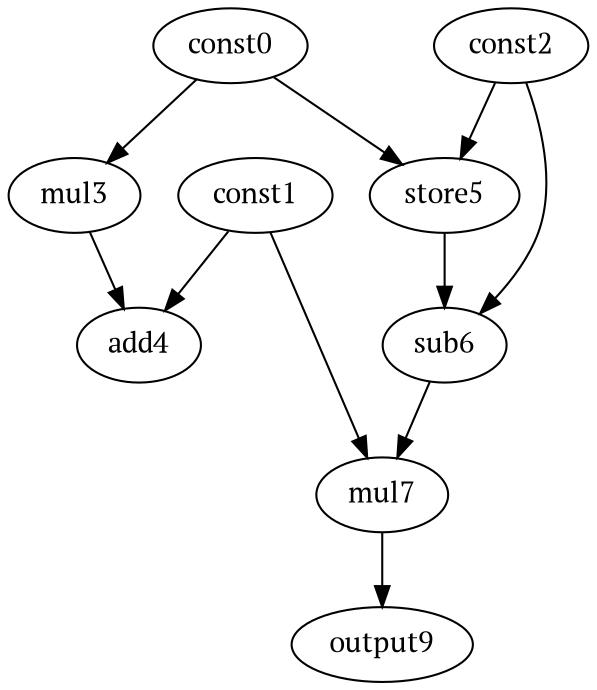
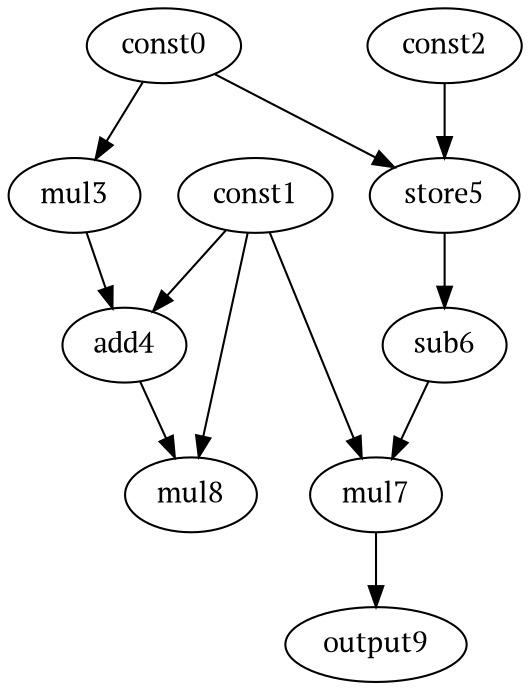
edge "const2" -> "sub6": removed
node "mul8": added
